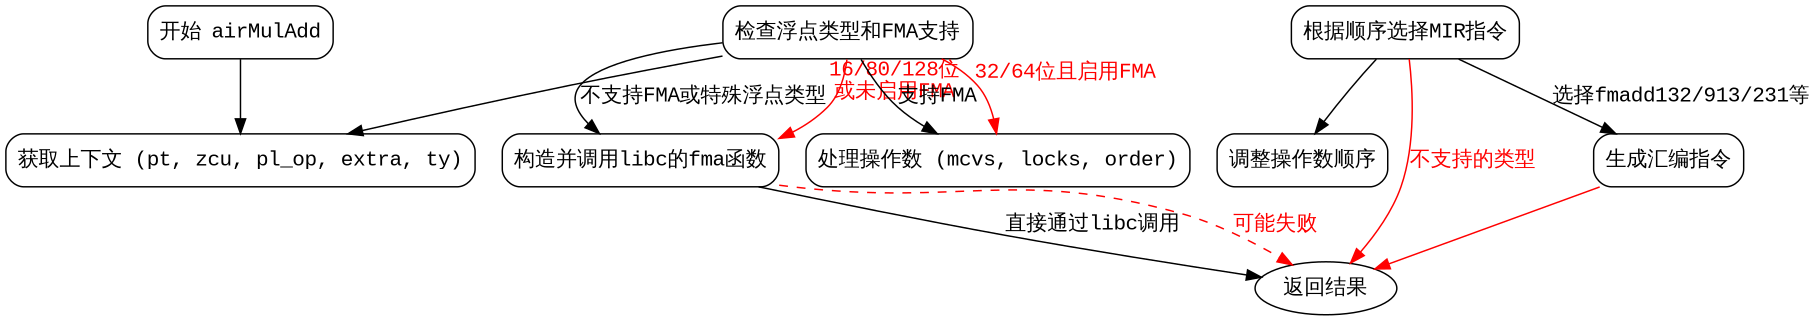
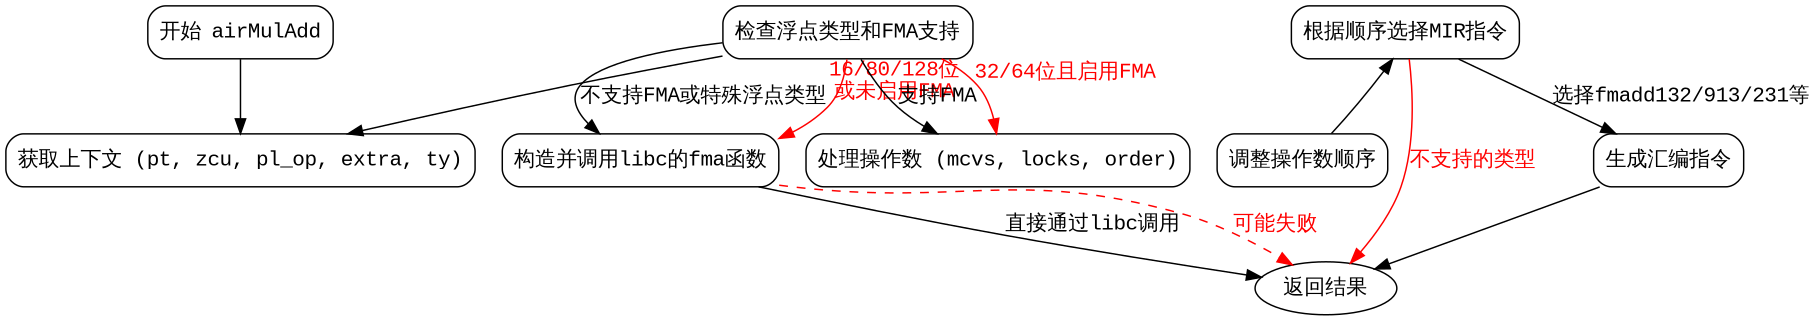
edge "根据顺序选择MIR指令" -> "调整操作数顺序": reversed
edge "生成汇编指令" -> "返回结果": color red -> black
